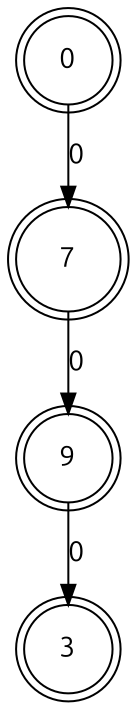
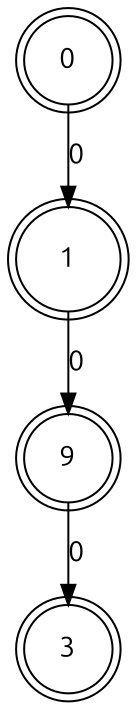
node "7": label "7" -> "1"
